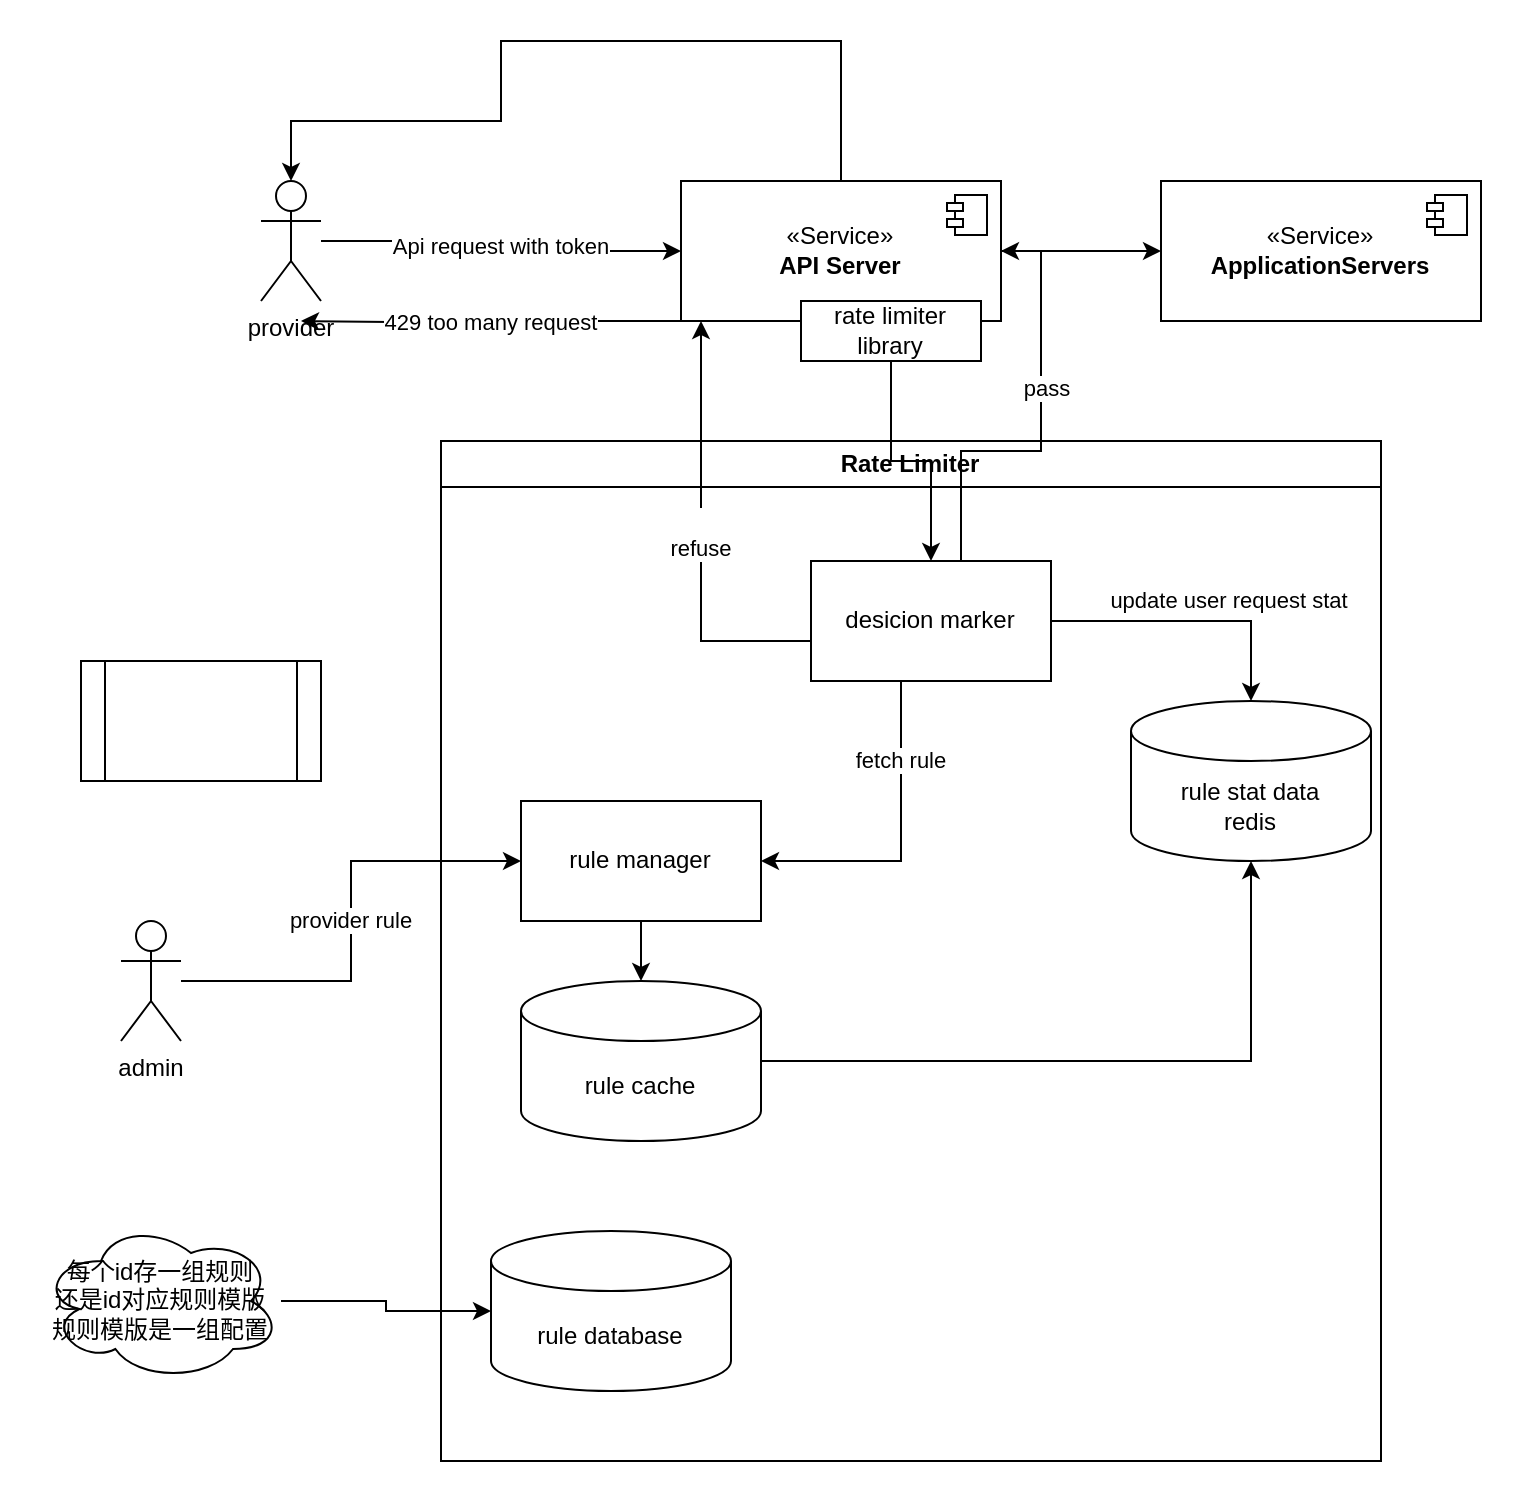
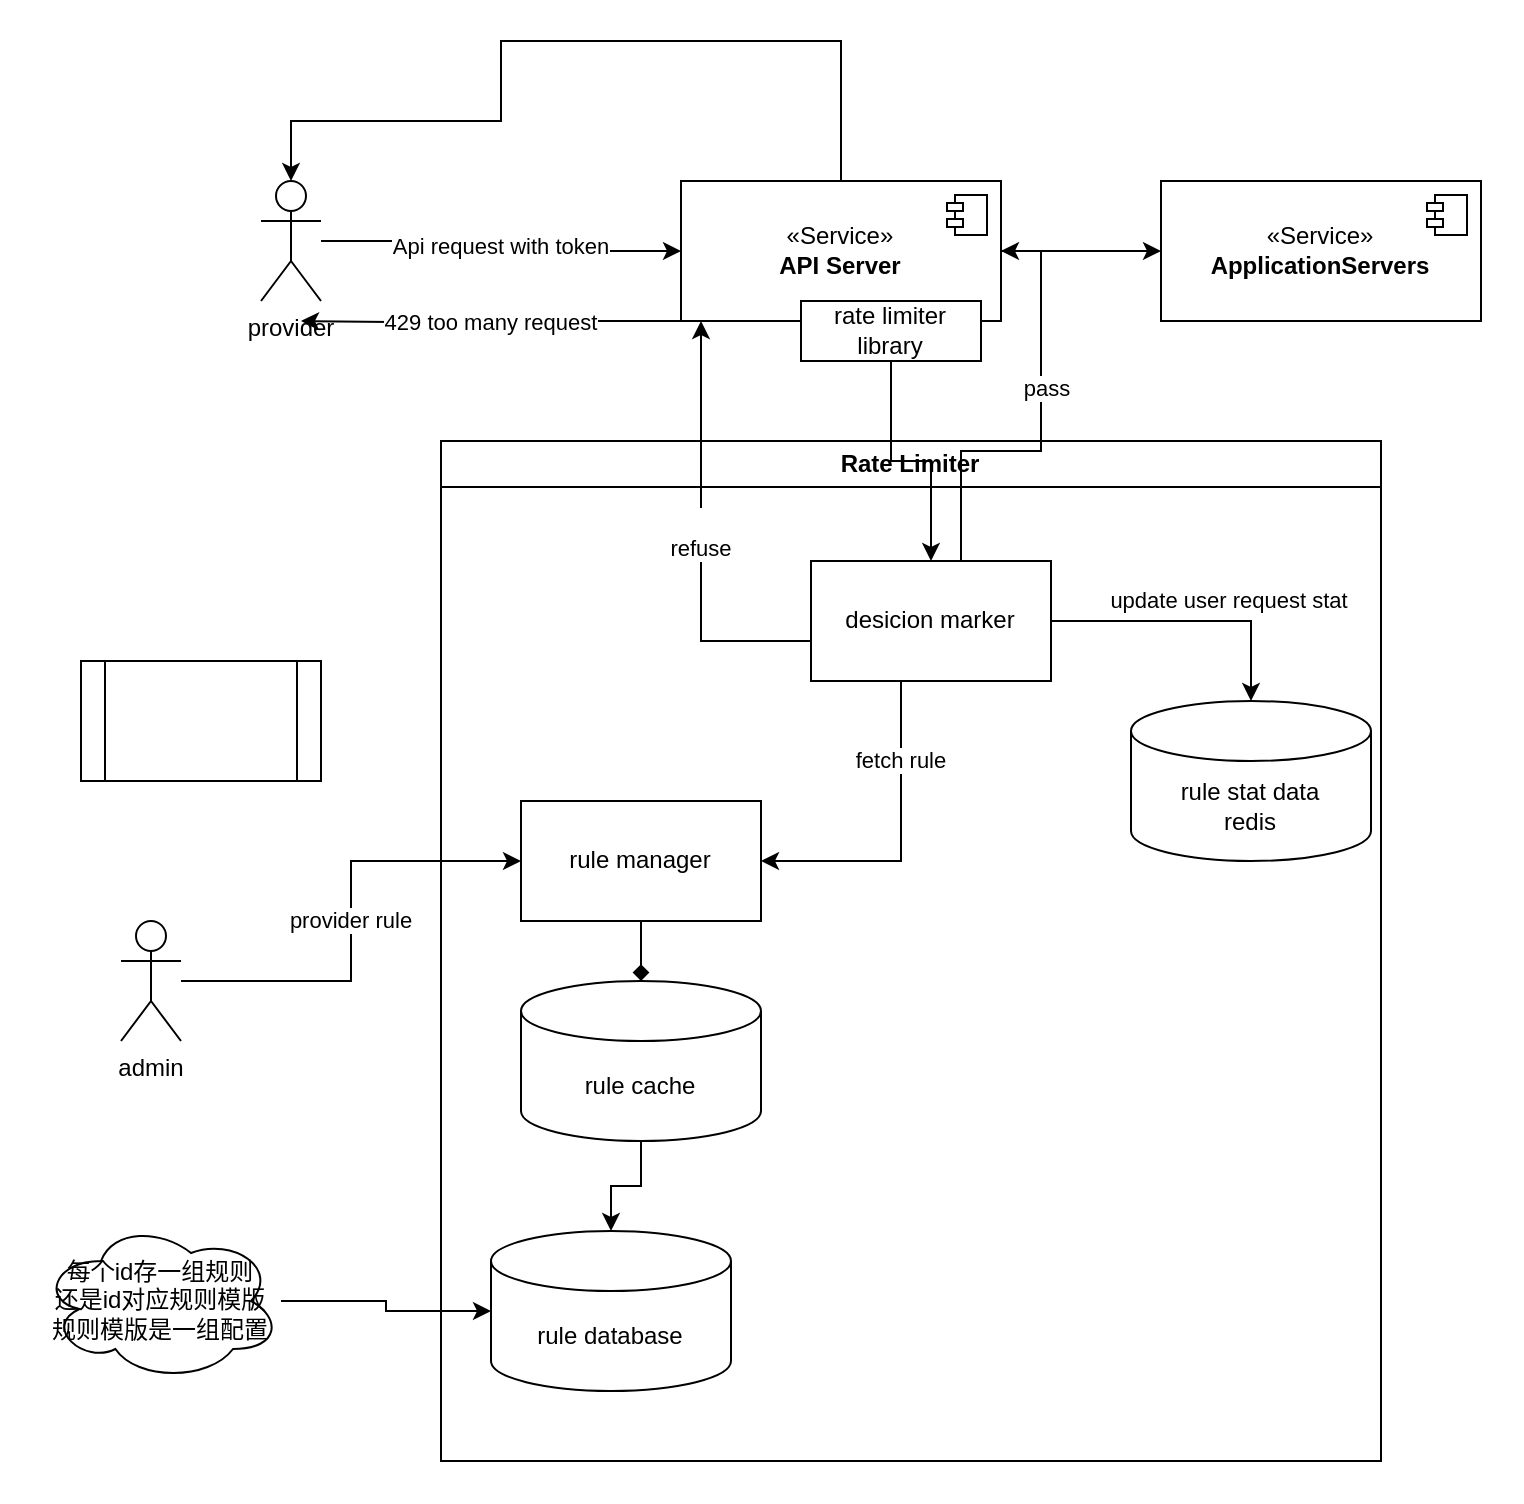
edge "rule manager" -> "rule cache": arrowhead classic -> diamond
edge "rule cache" -> "rule stat data redis": now "rule cache" -> "rule database"
